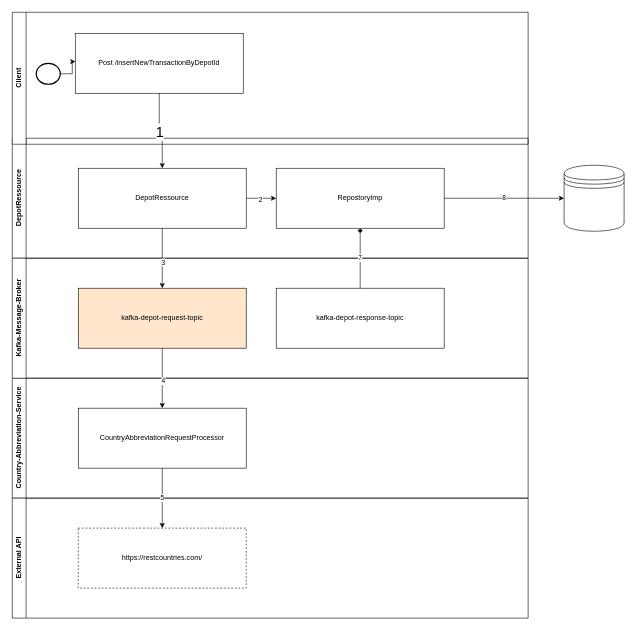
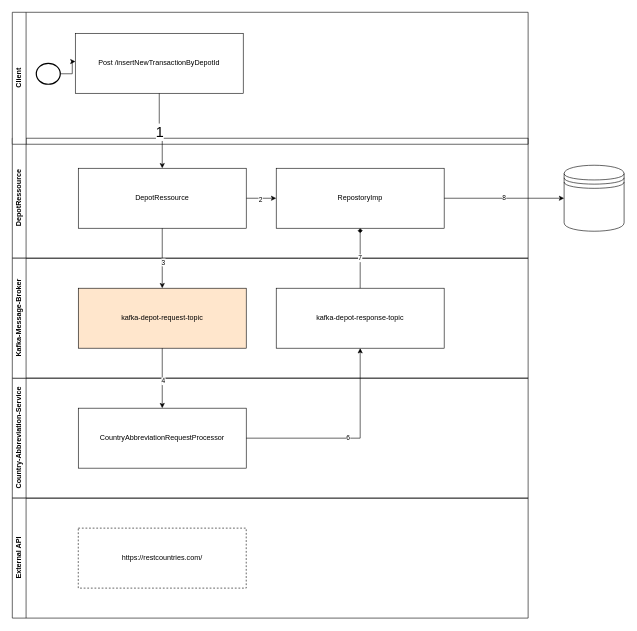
edge "CountryAbbreviationRequestProcessor" -> "kafka-depot-response-topic": added, label "6"
edge "CountryAbbreviationRequestProcessor" -> "https://restcountries.com/": removed, label "5"
